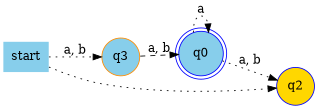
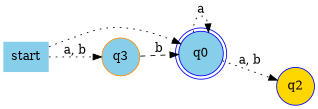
edge "q3" -> "q0": label "a, b" -> "b"
edge "start" -> "q2": now "start" -> "q0"
